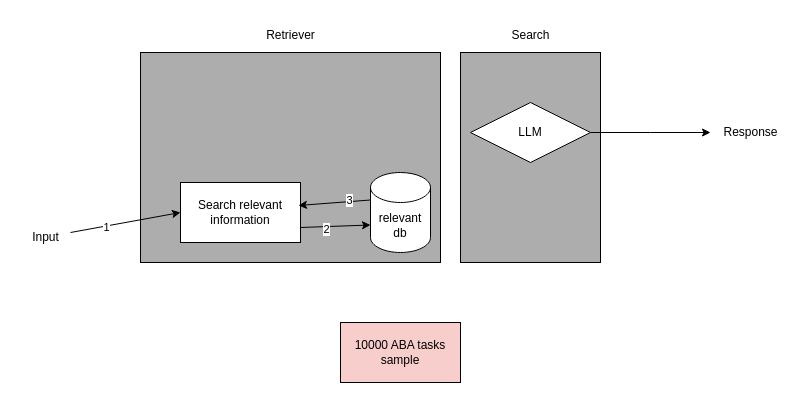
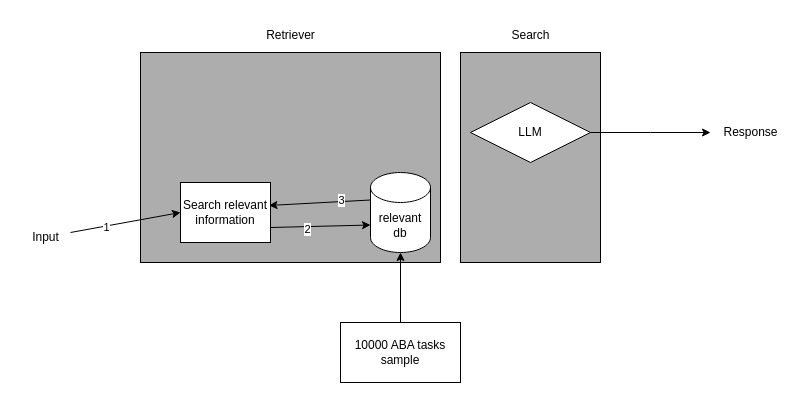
node "Search relevant information": size 120x60 -> 90x60
edge "10000 ABA tasks sample" -> "relevant db": added
node "10000 ABA tasks sample": fillcolor #f8cecc -> #ffffff
